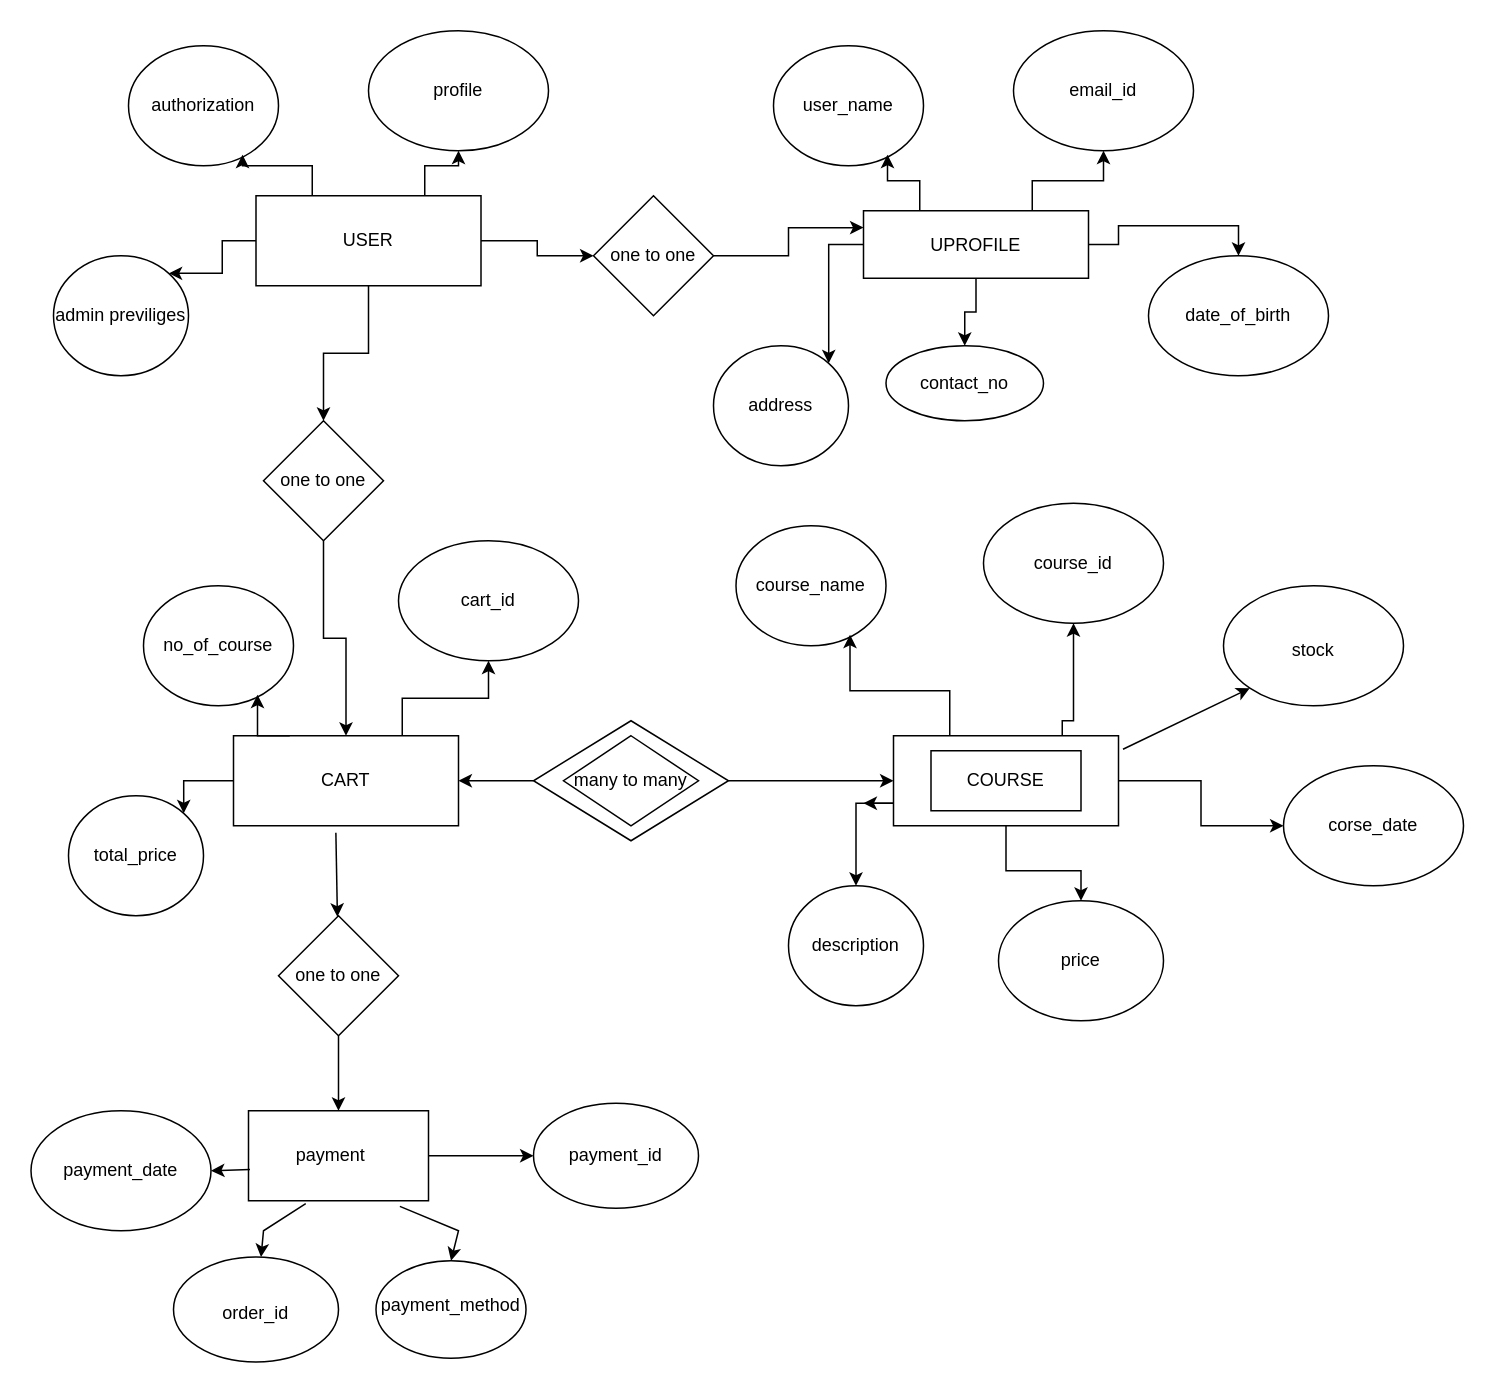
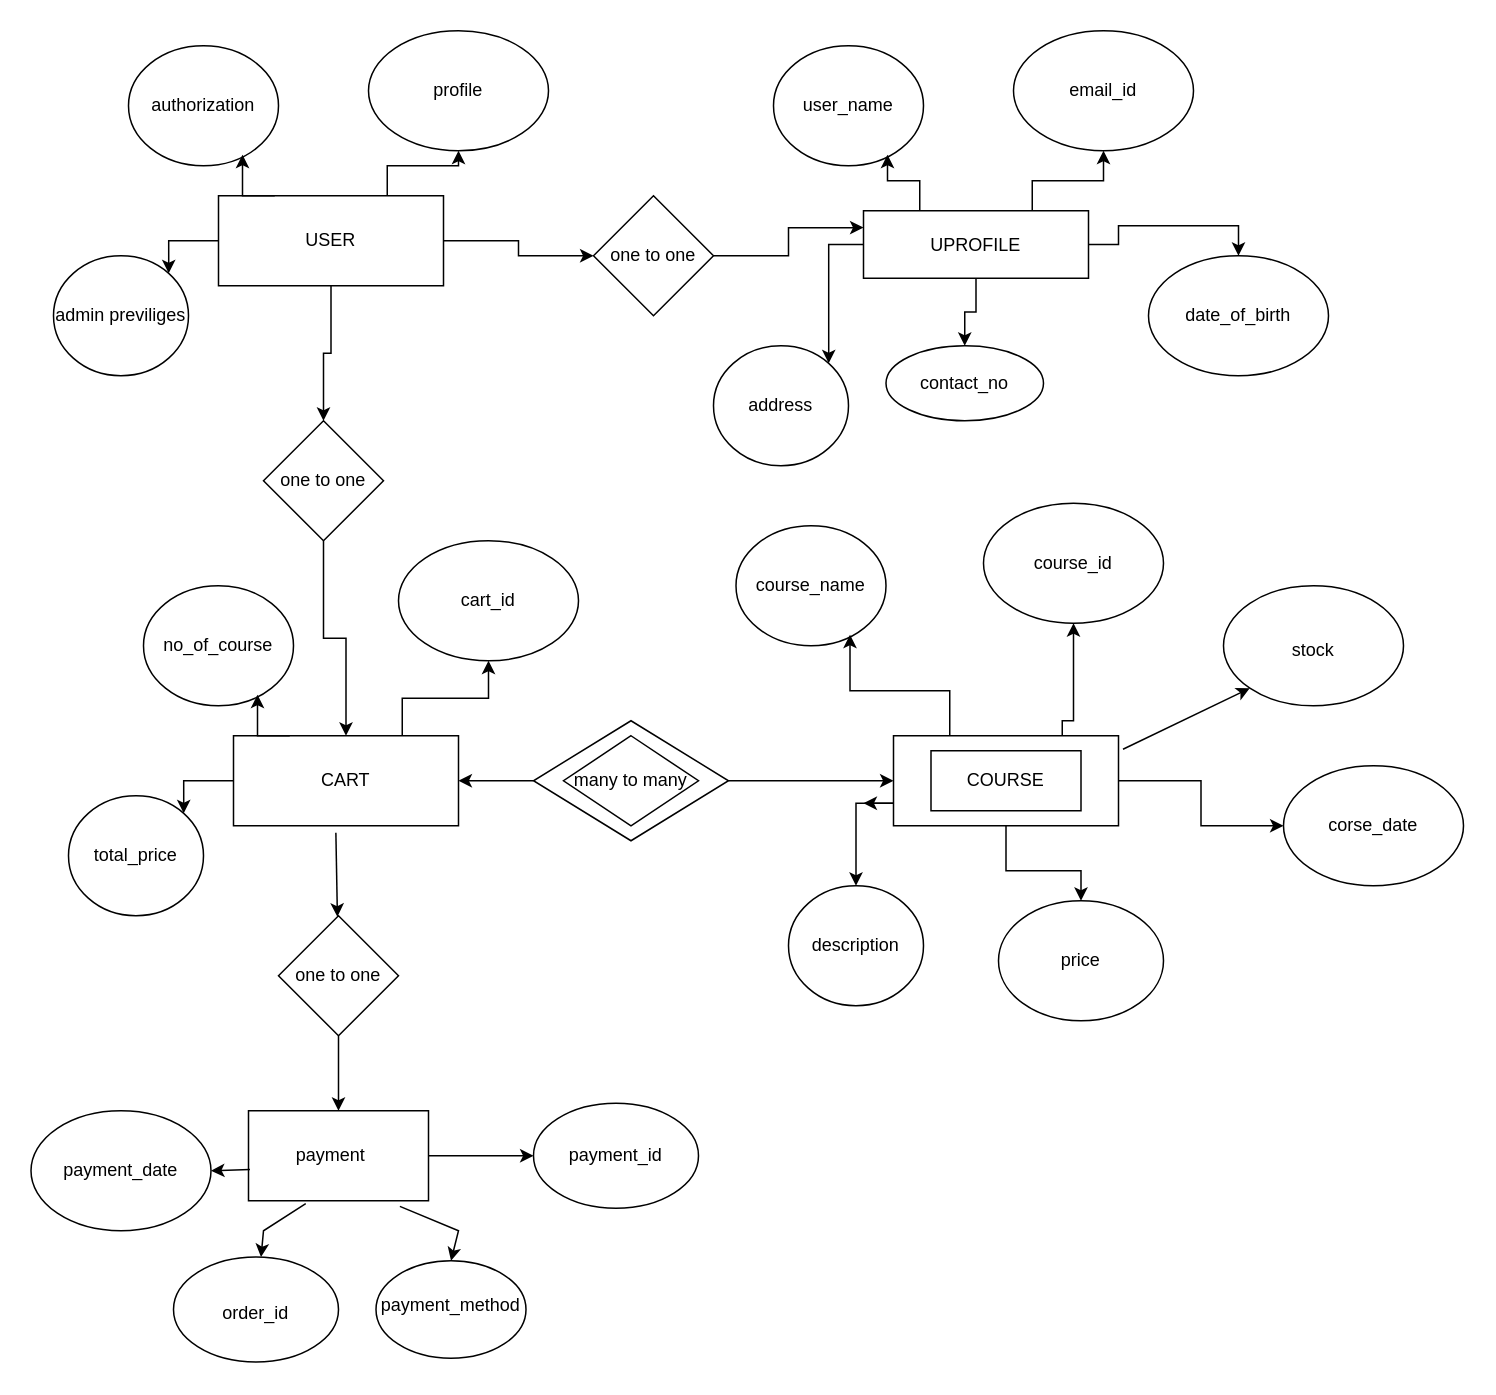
node "USER": moved (368, 241) -> (331, 241)
